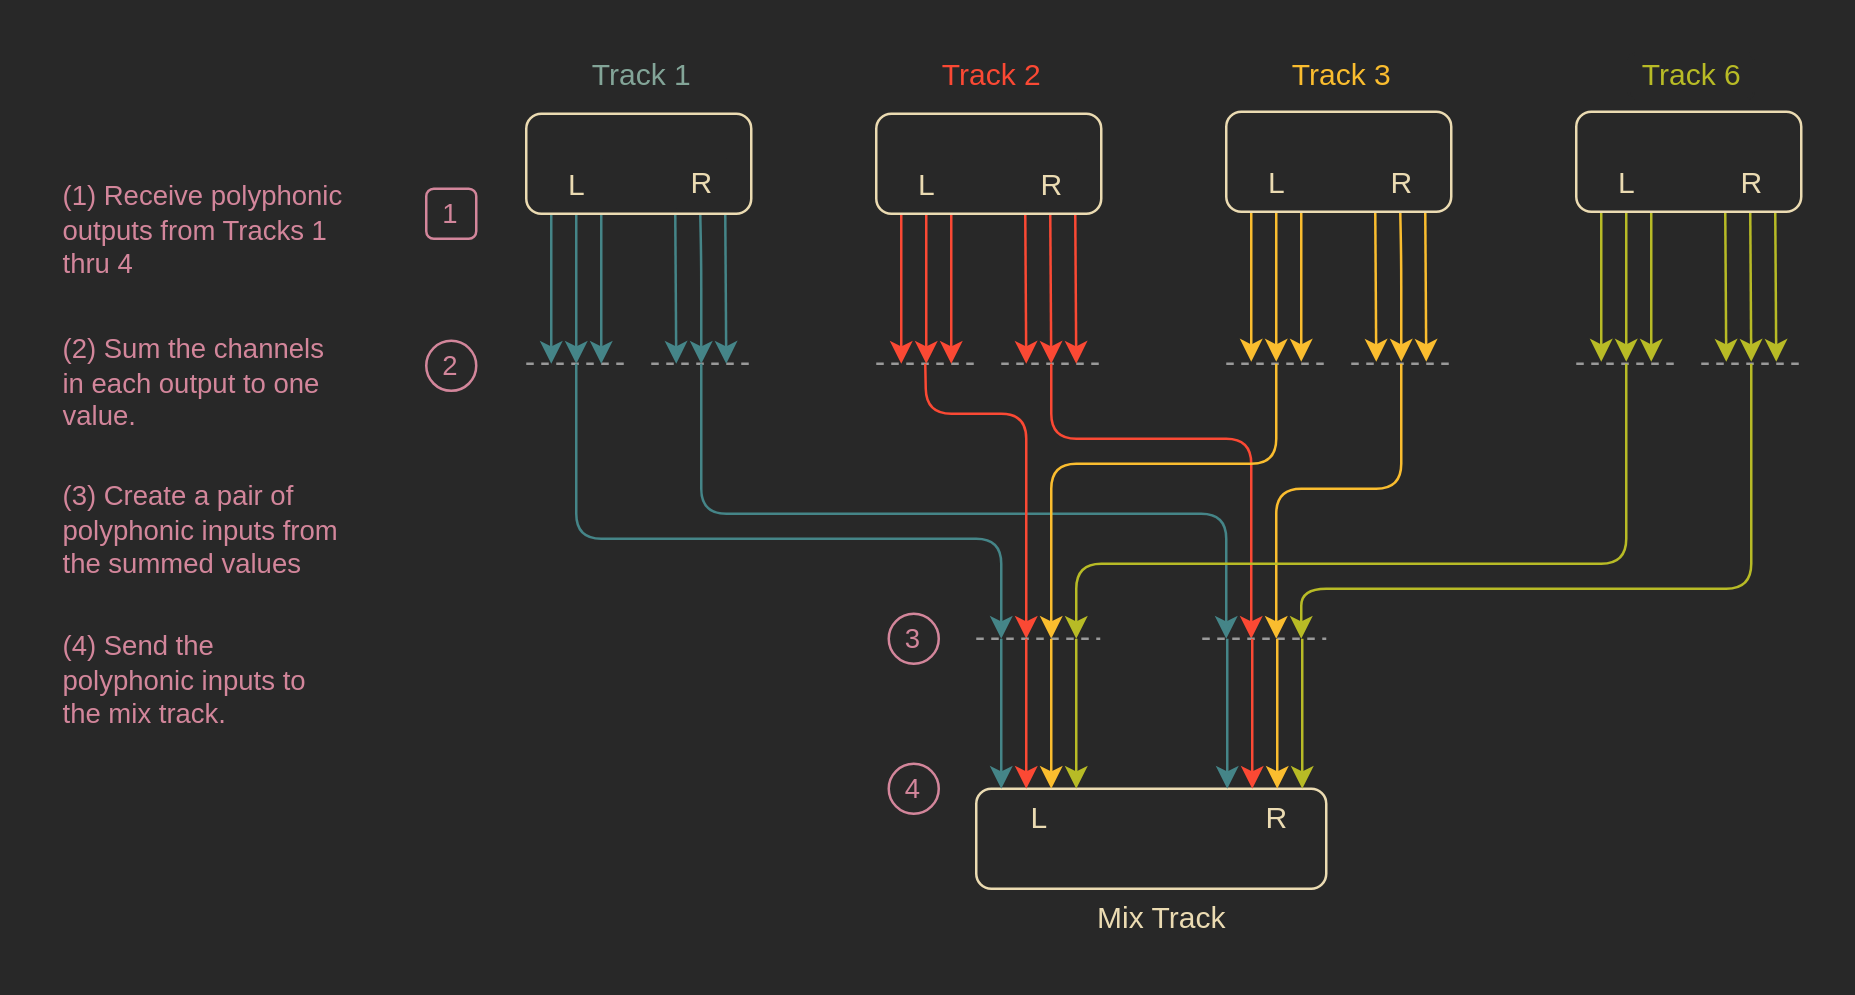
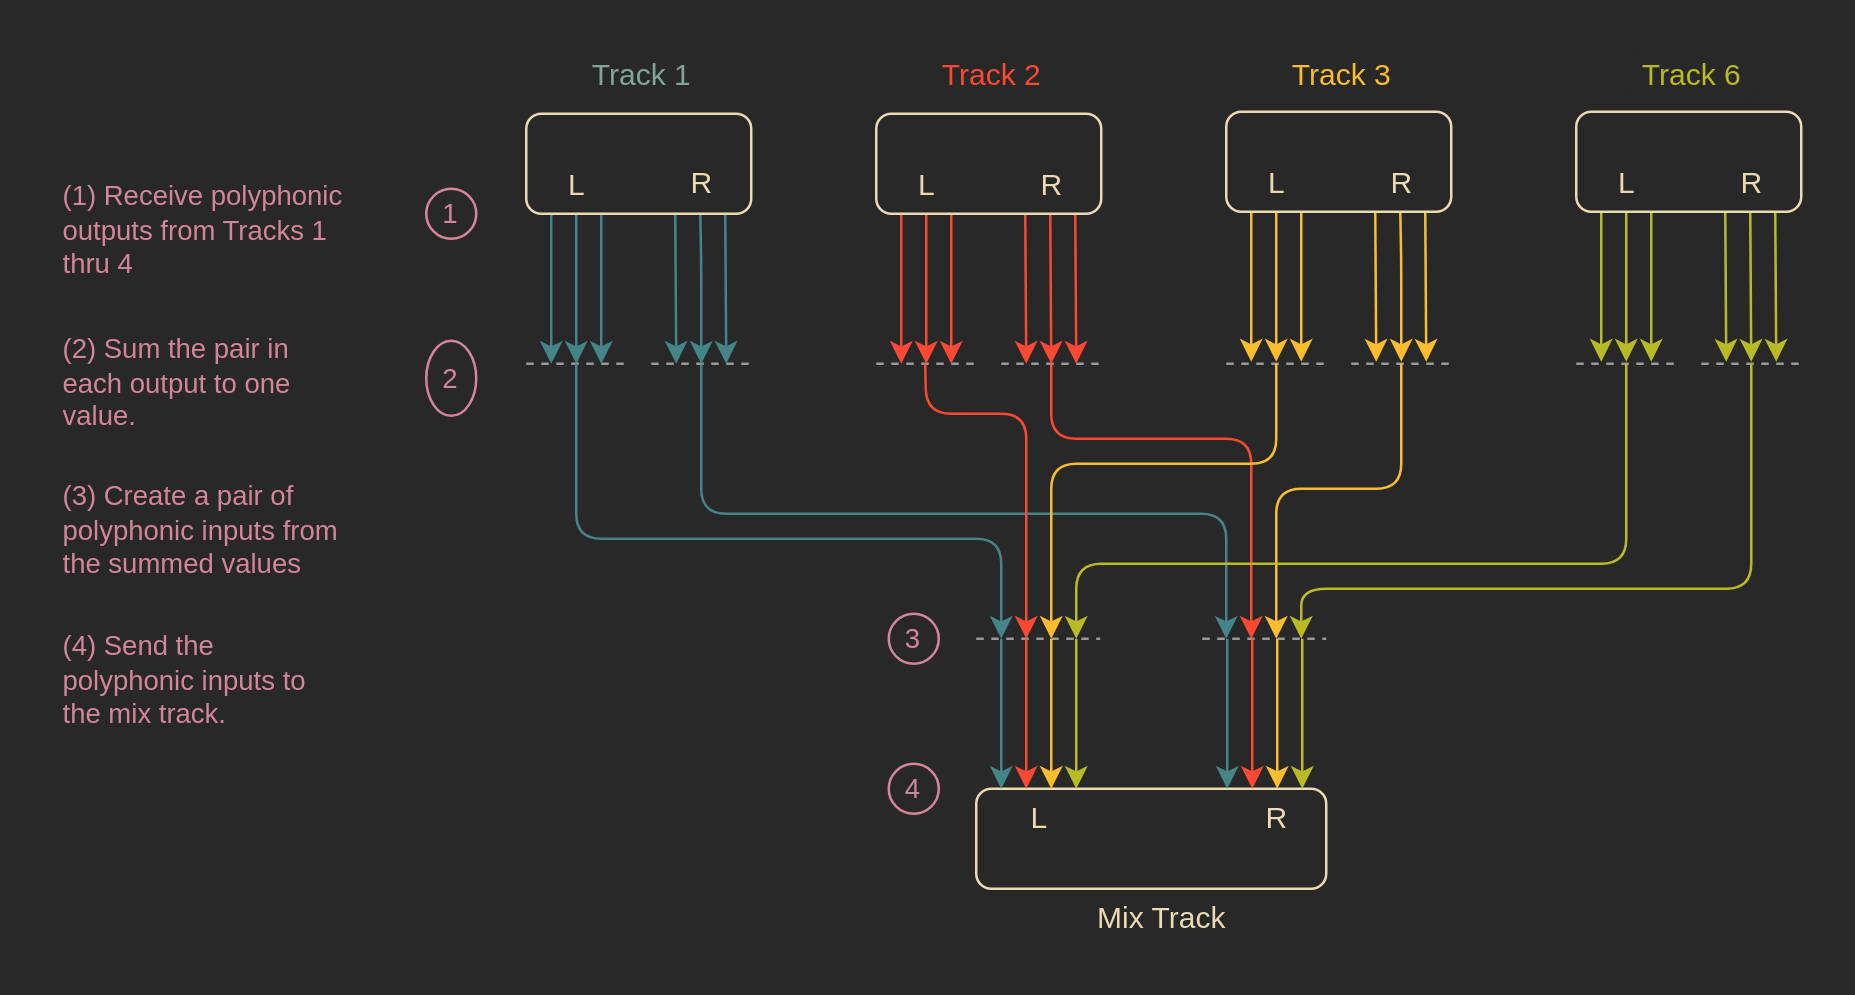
node "1": shape rounded rectangle -> ellipse
node "(2) Sum the channels in each output to one value.": label "(2) Sum the channels in each output to one value." -> "(2) Sum the pair in each output to one value."
node "2": size 50x50 -> 50x75
